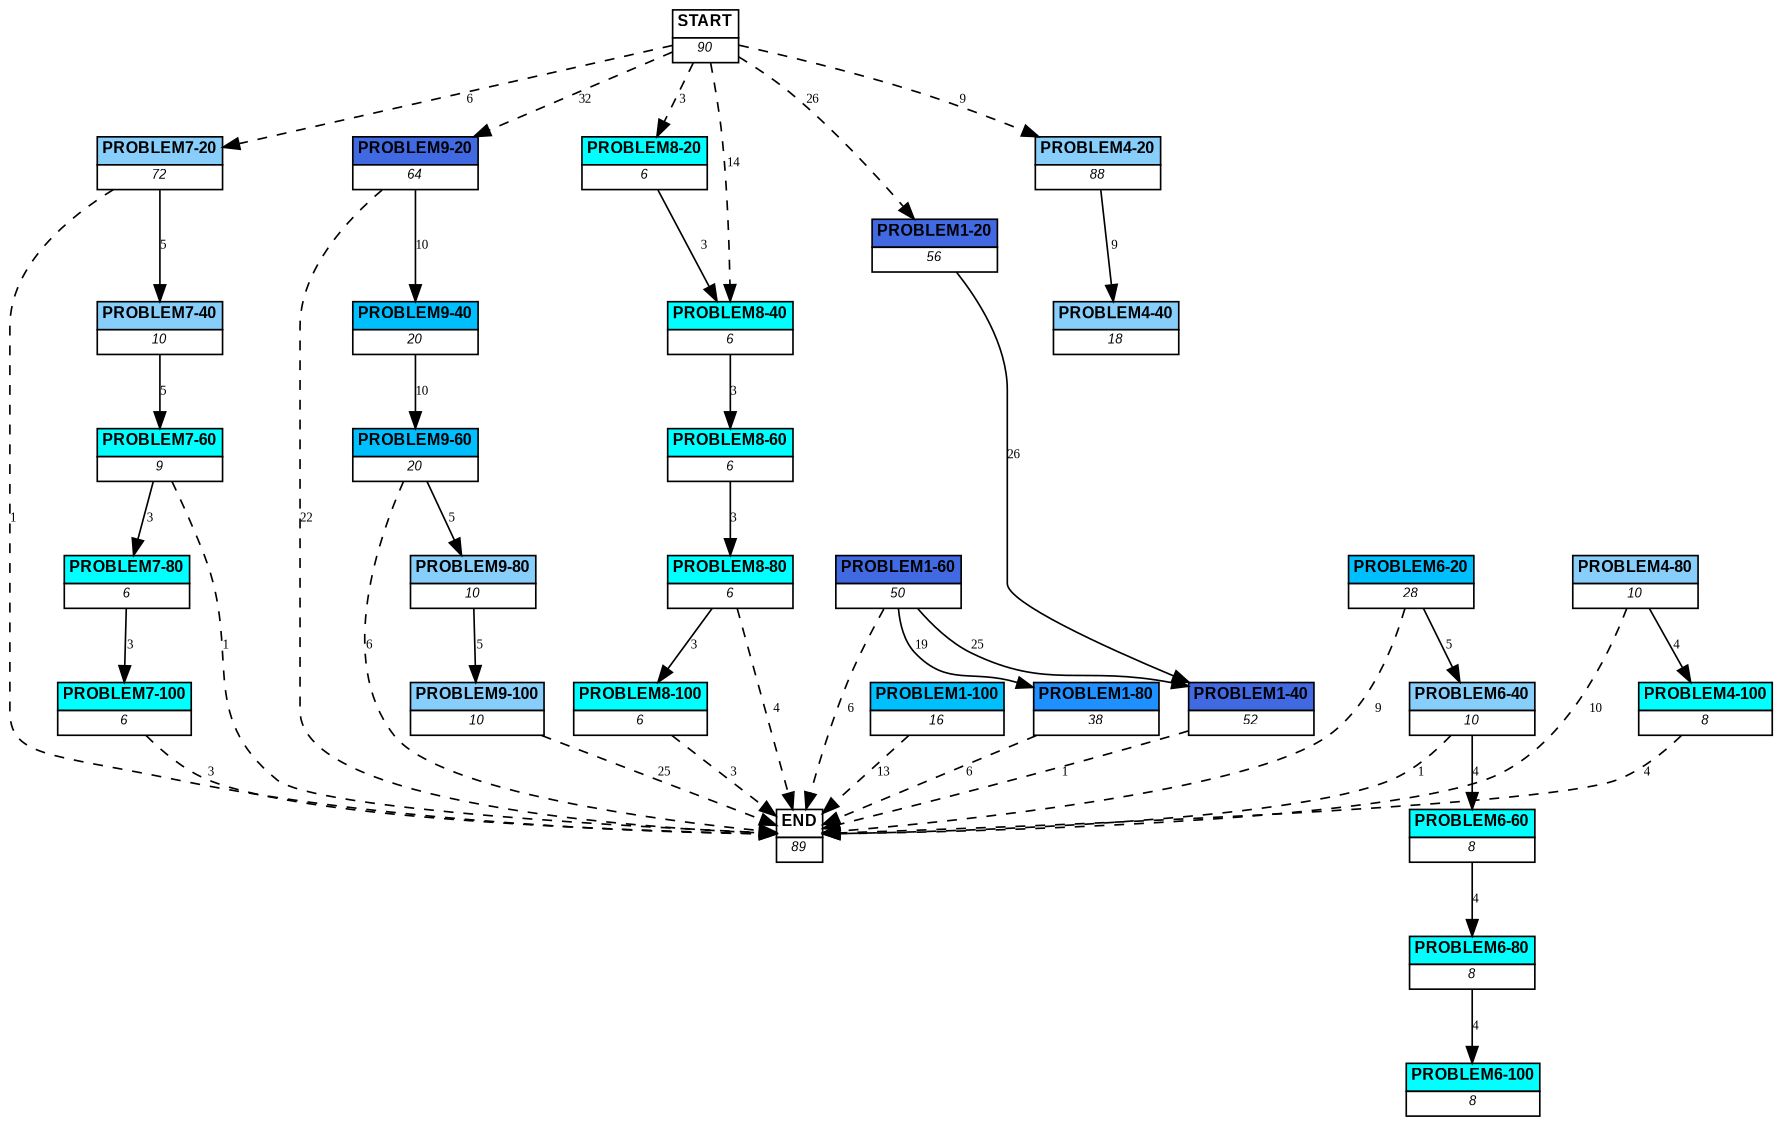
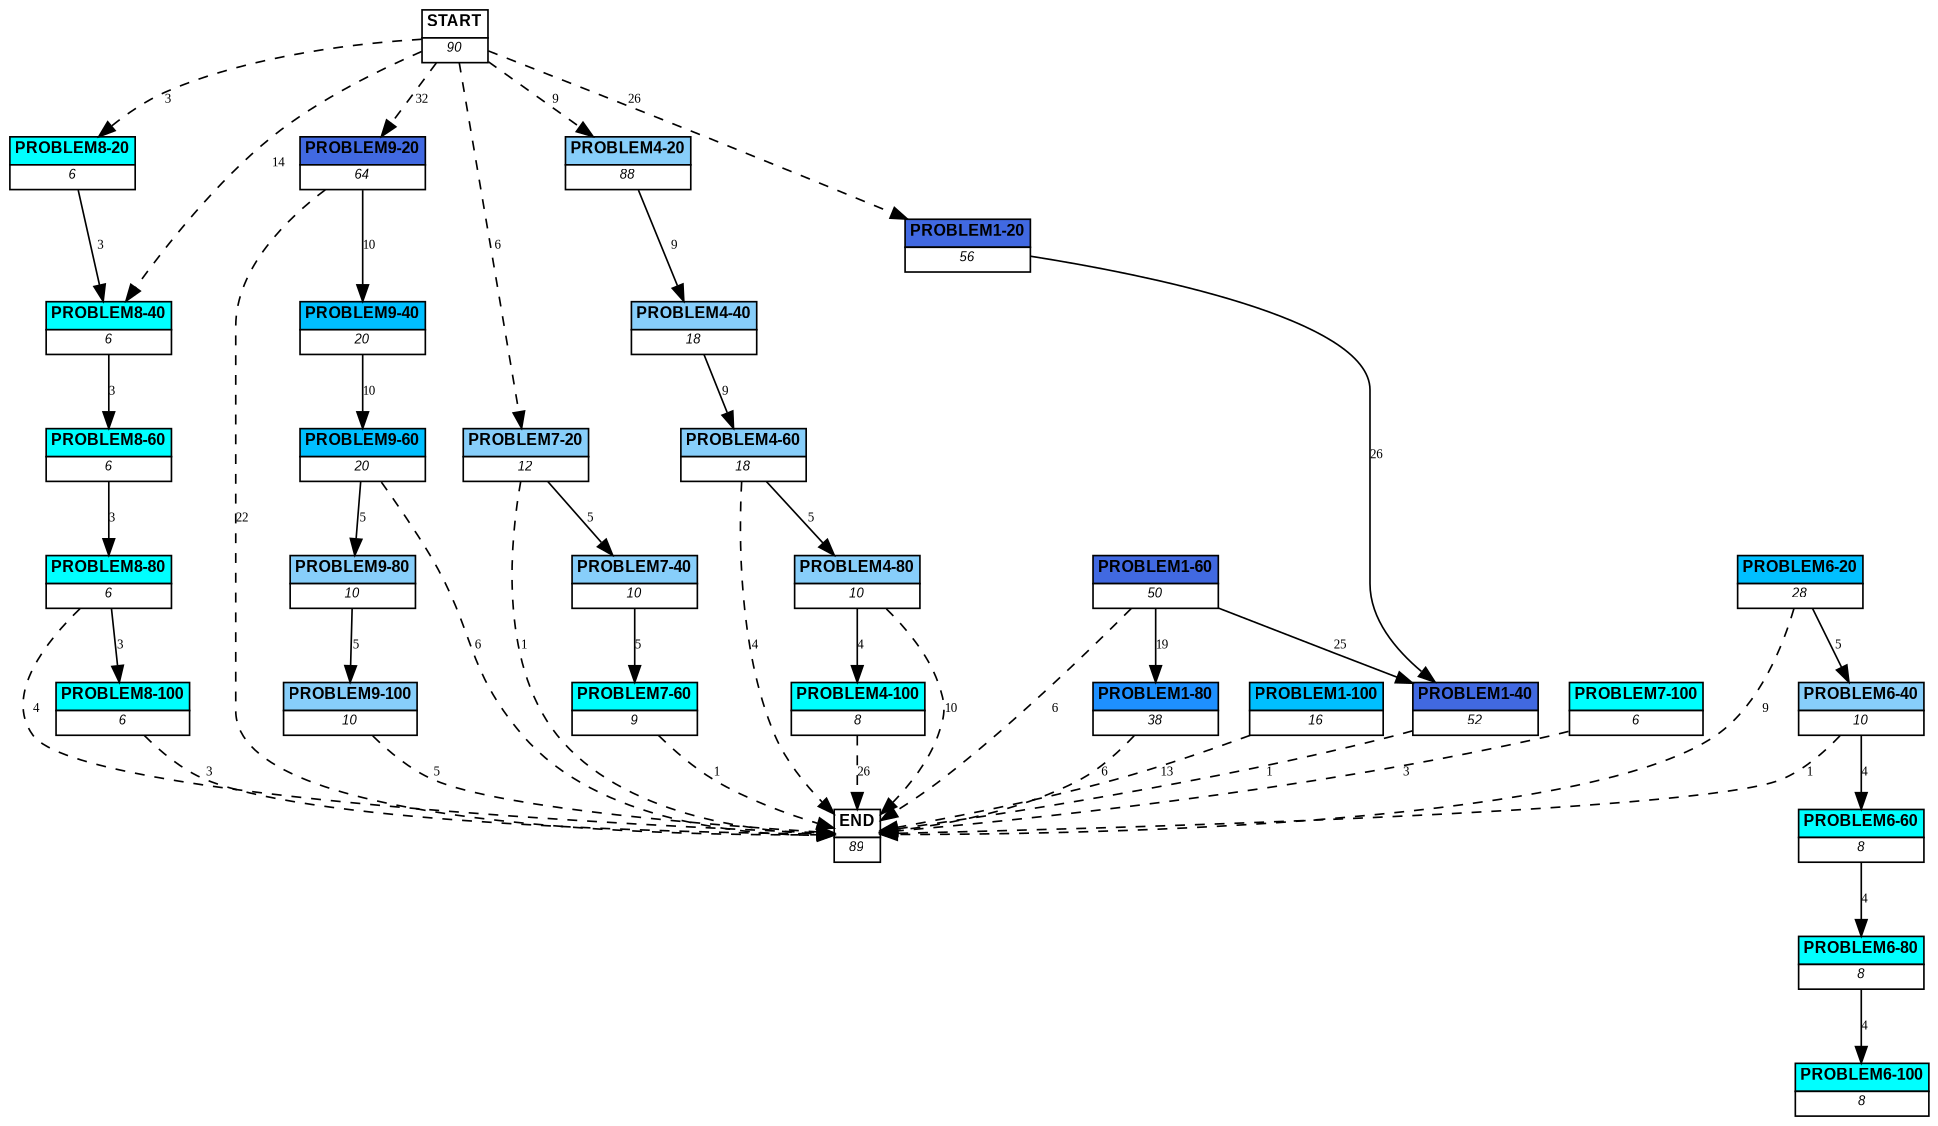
node "PROBLEM7-20": text "72" -> "12"
node "PROBLEM4-60": added
node "PROBLEM7-80": removed
edge "PROBLEM9-100" -> "END": label "25" -> "5"
edge "PROBLEM4-100" -> "END": label "4" -> "26"
